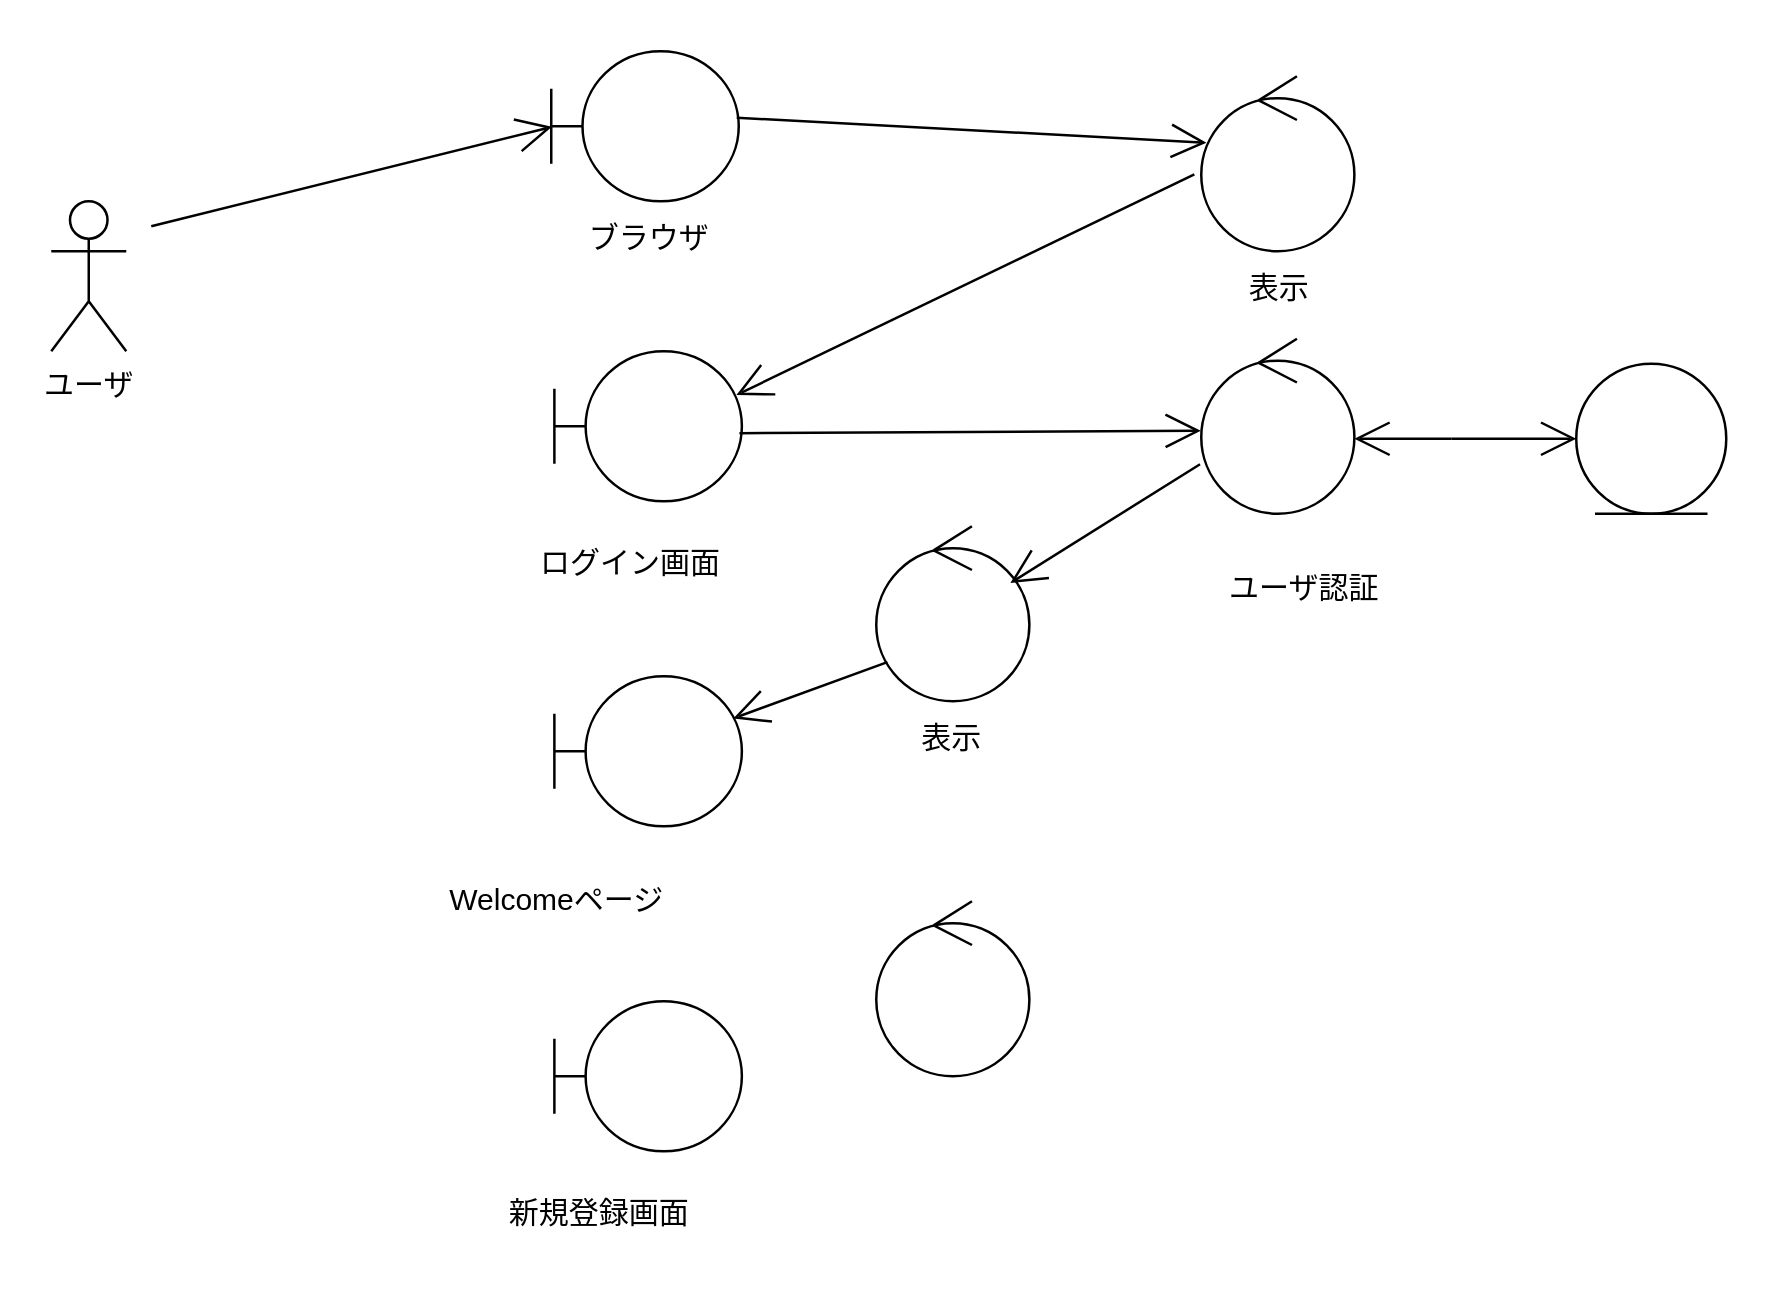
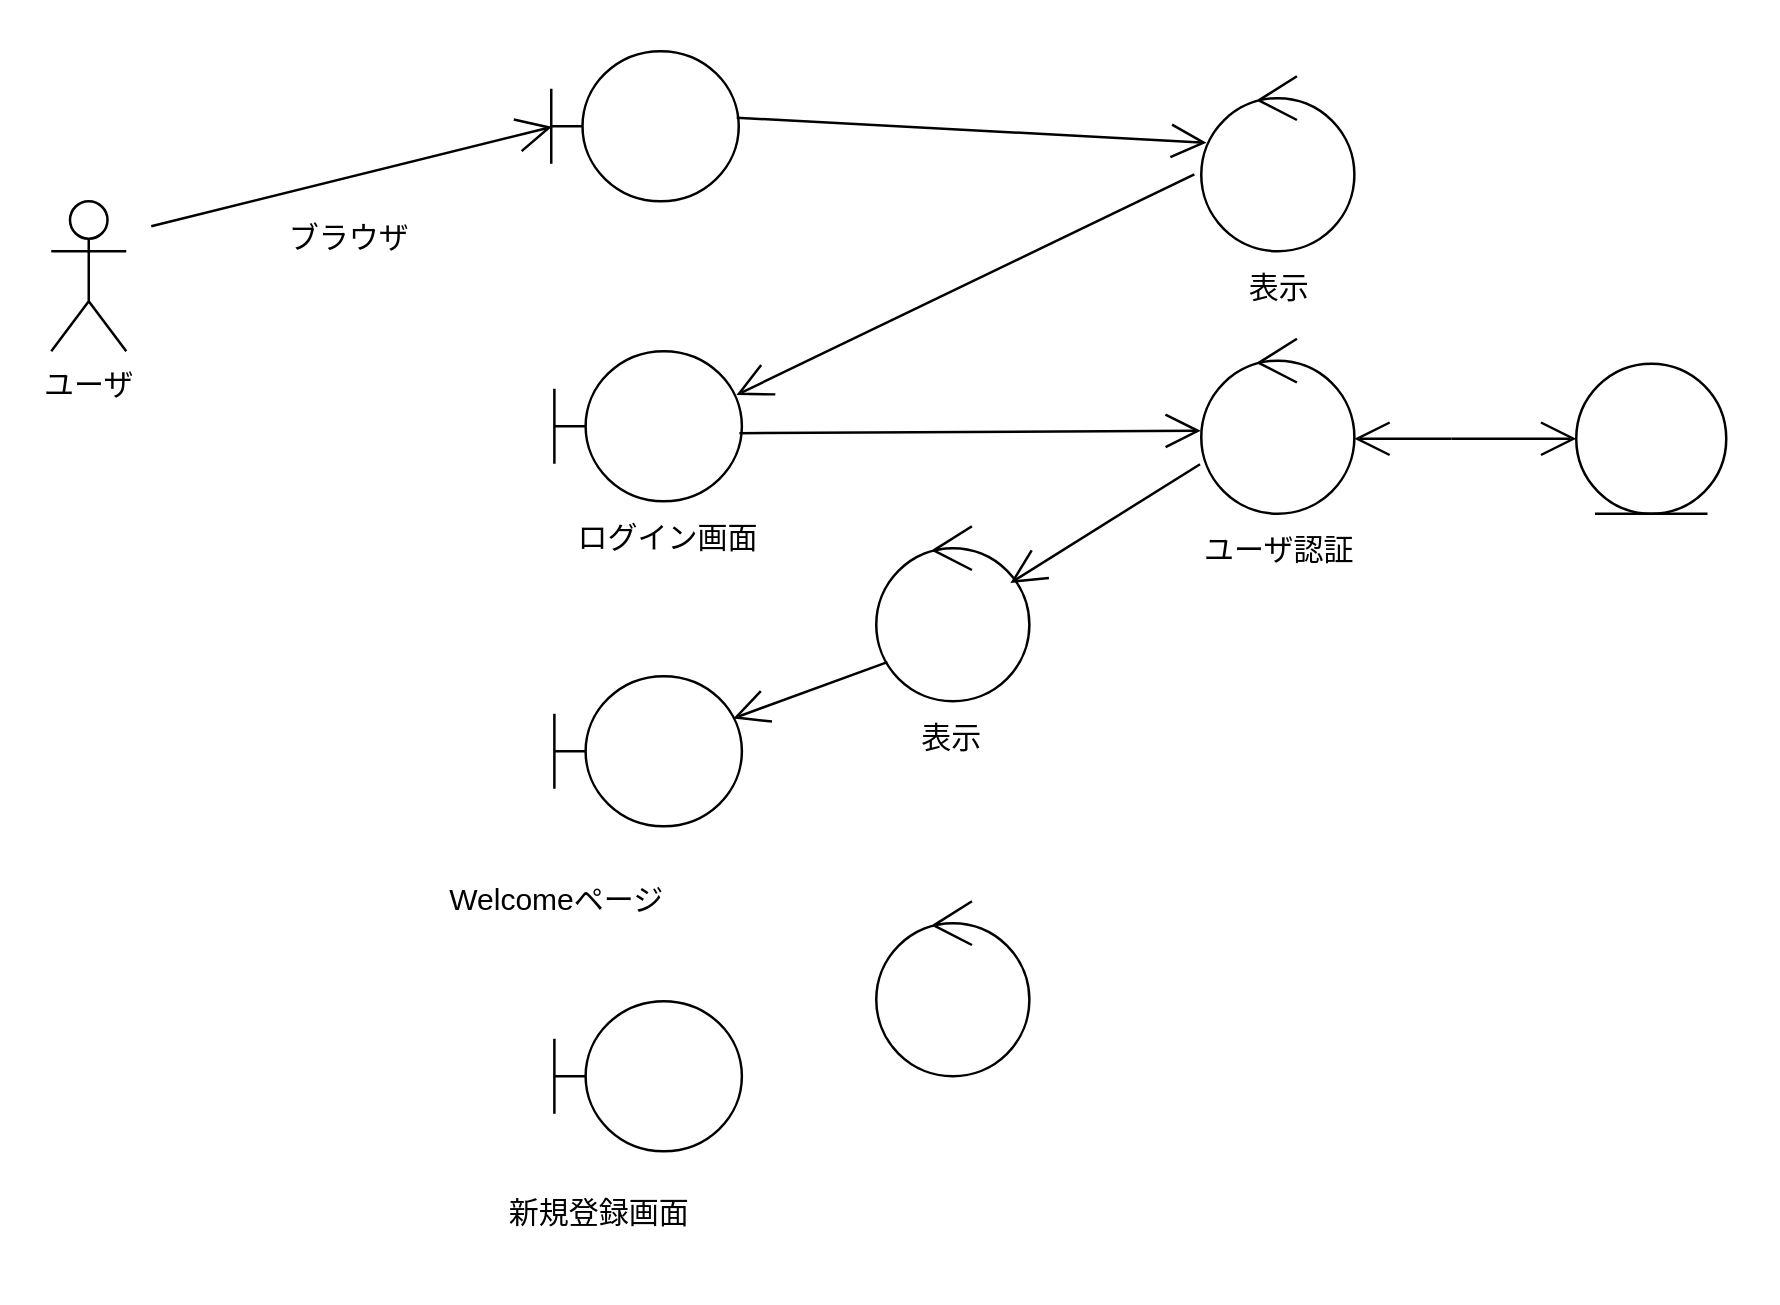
node "ブラウザ": moved (648, 239) -> (348, 239)
node "ログイン画面": moved (629, 564) -> (667, 539)
node "ユーザ認証": moved (1304, 589) -> (1279, 551)
